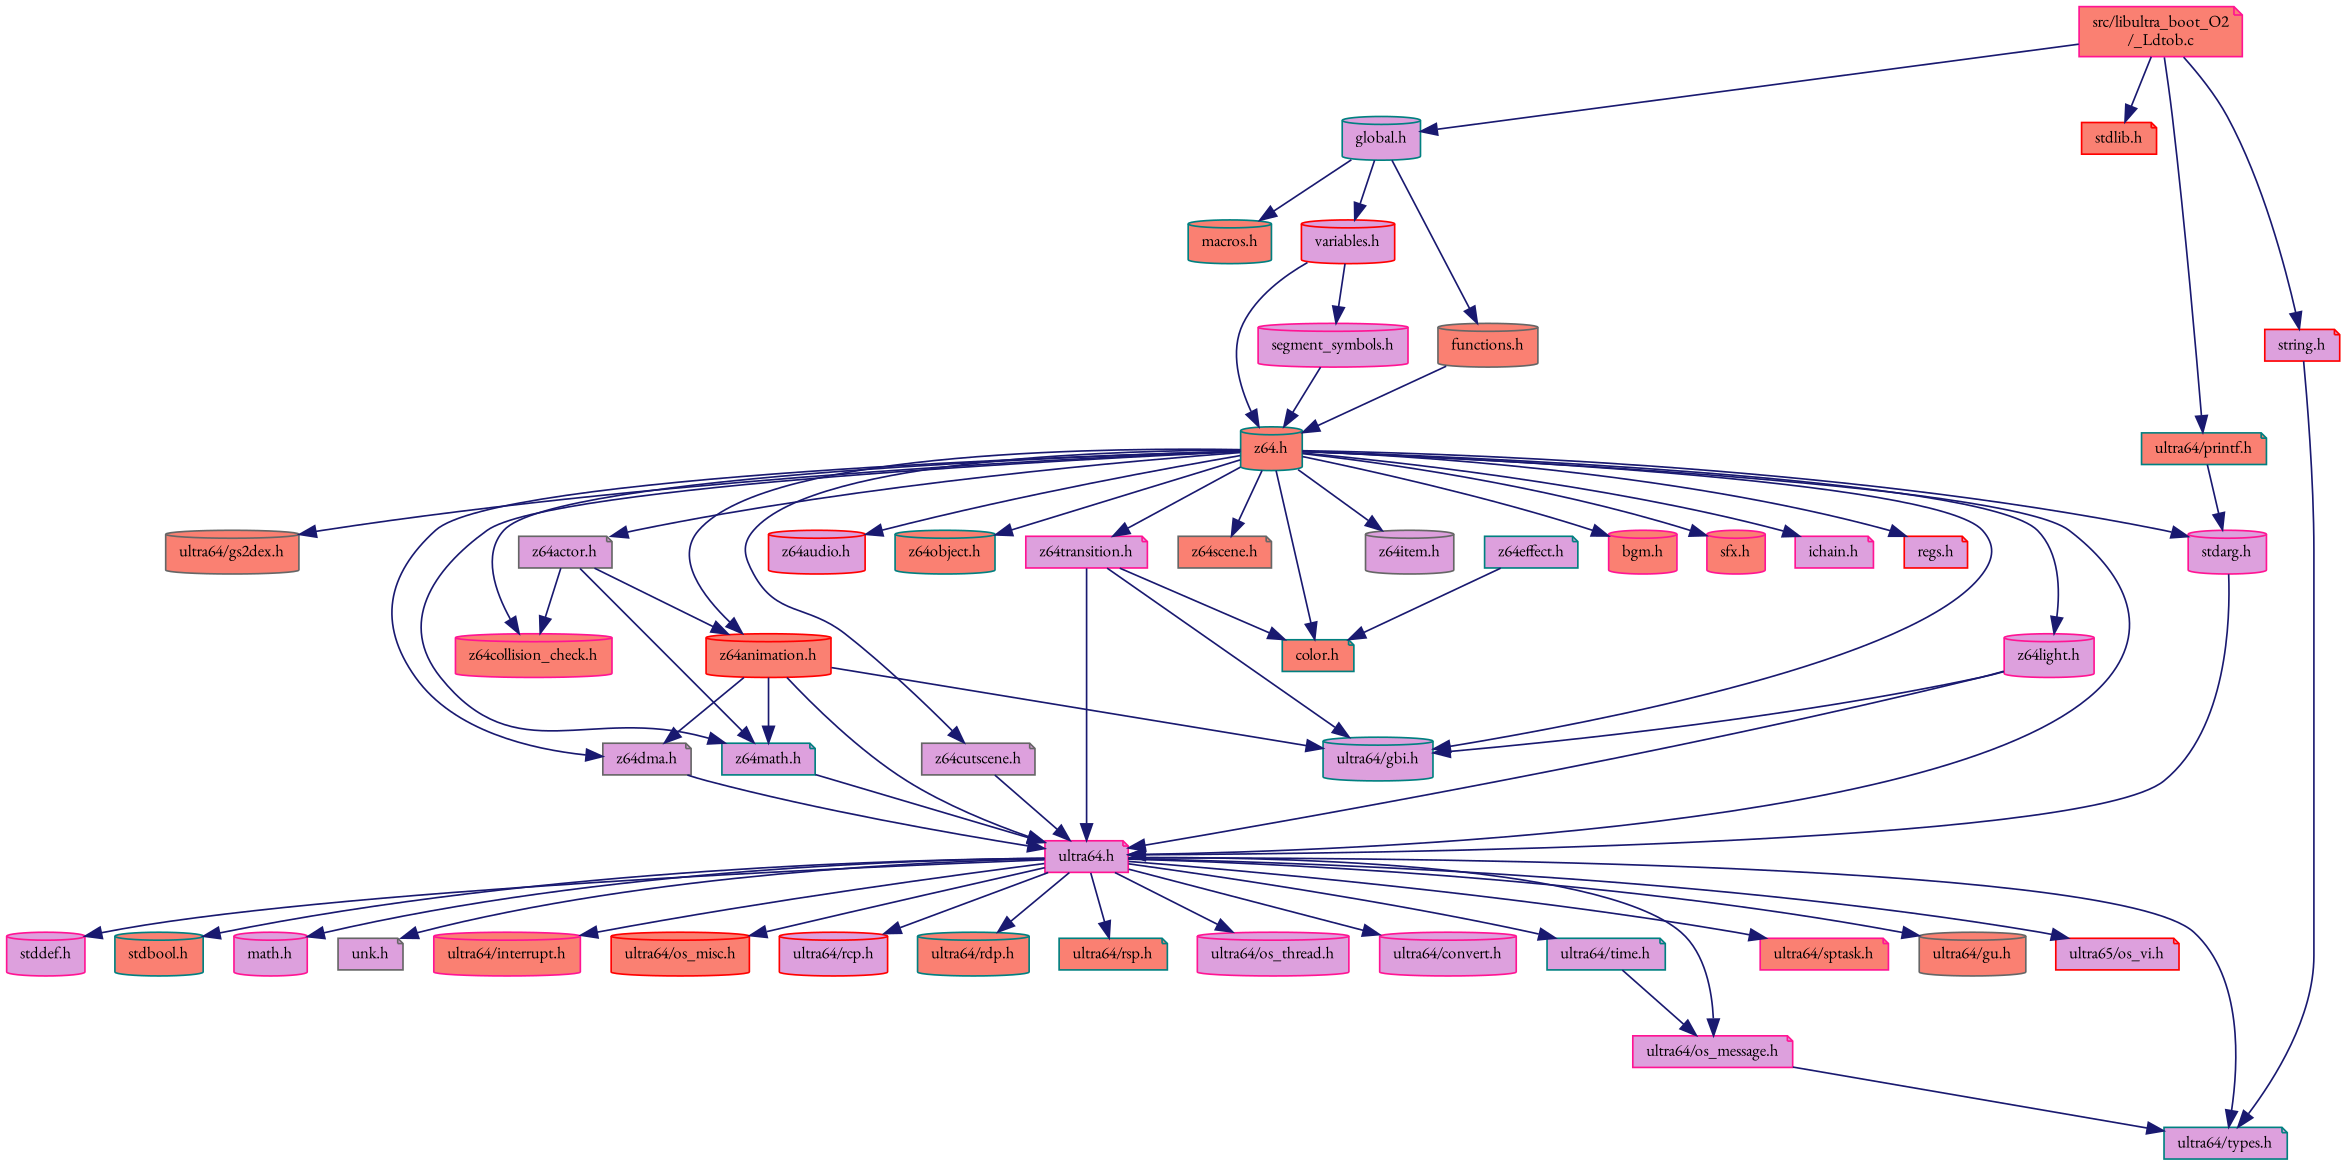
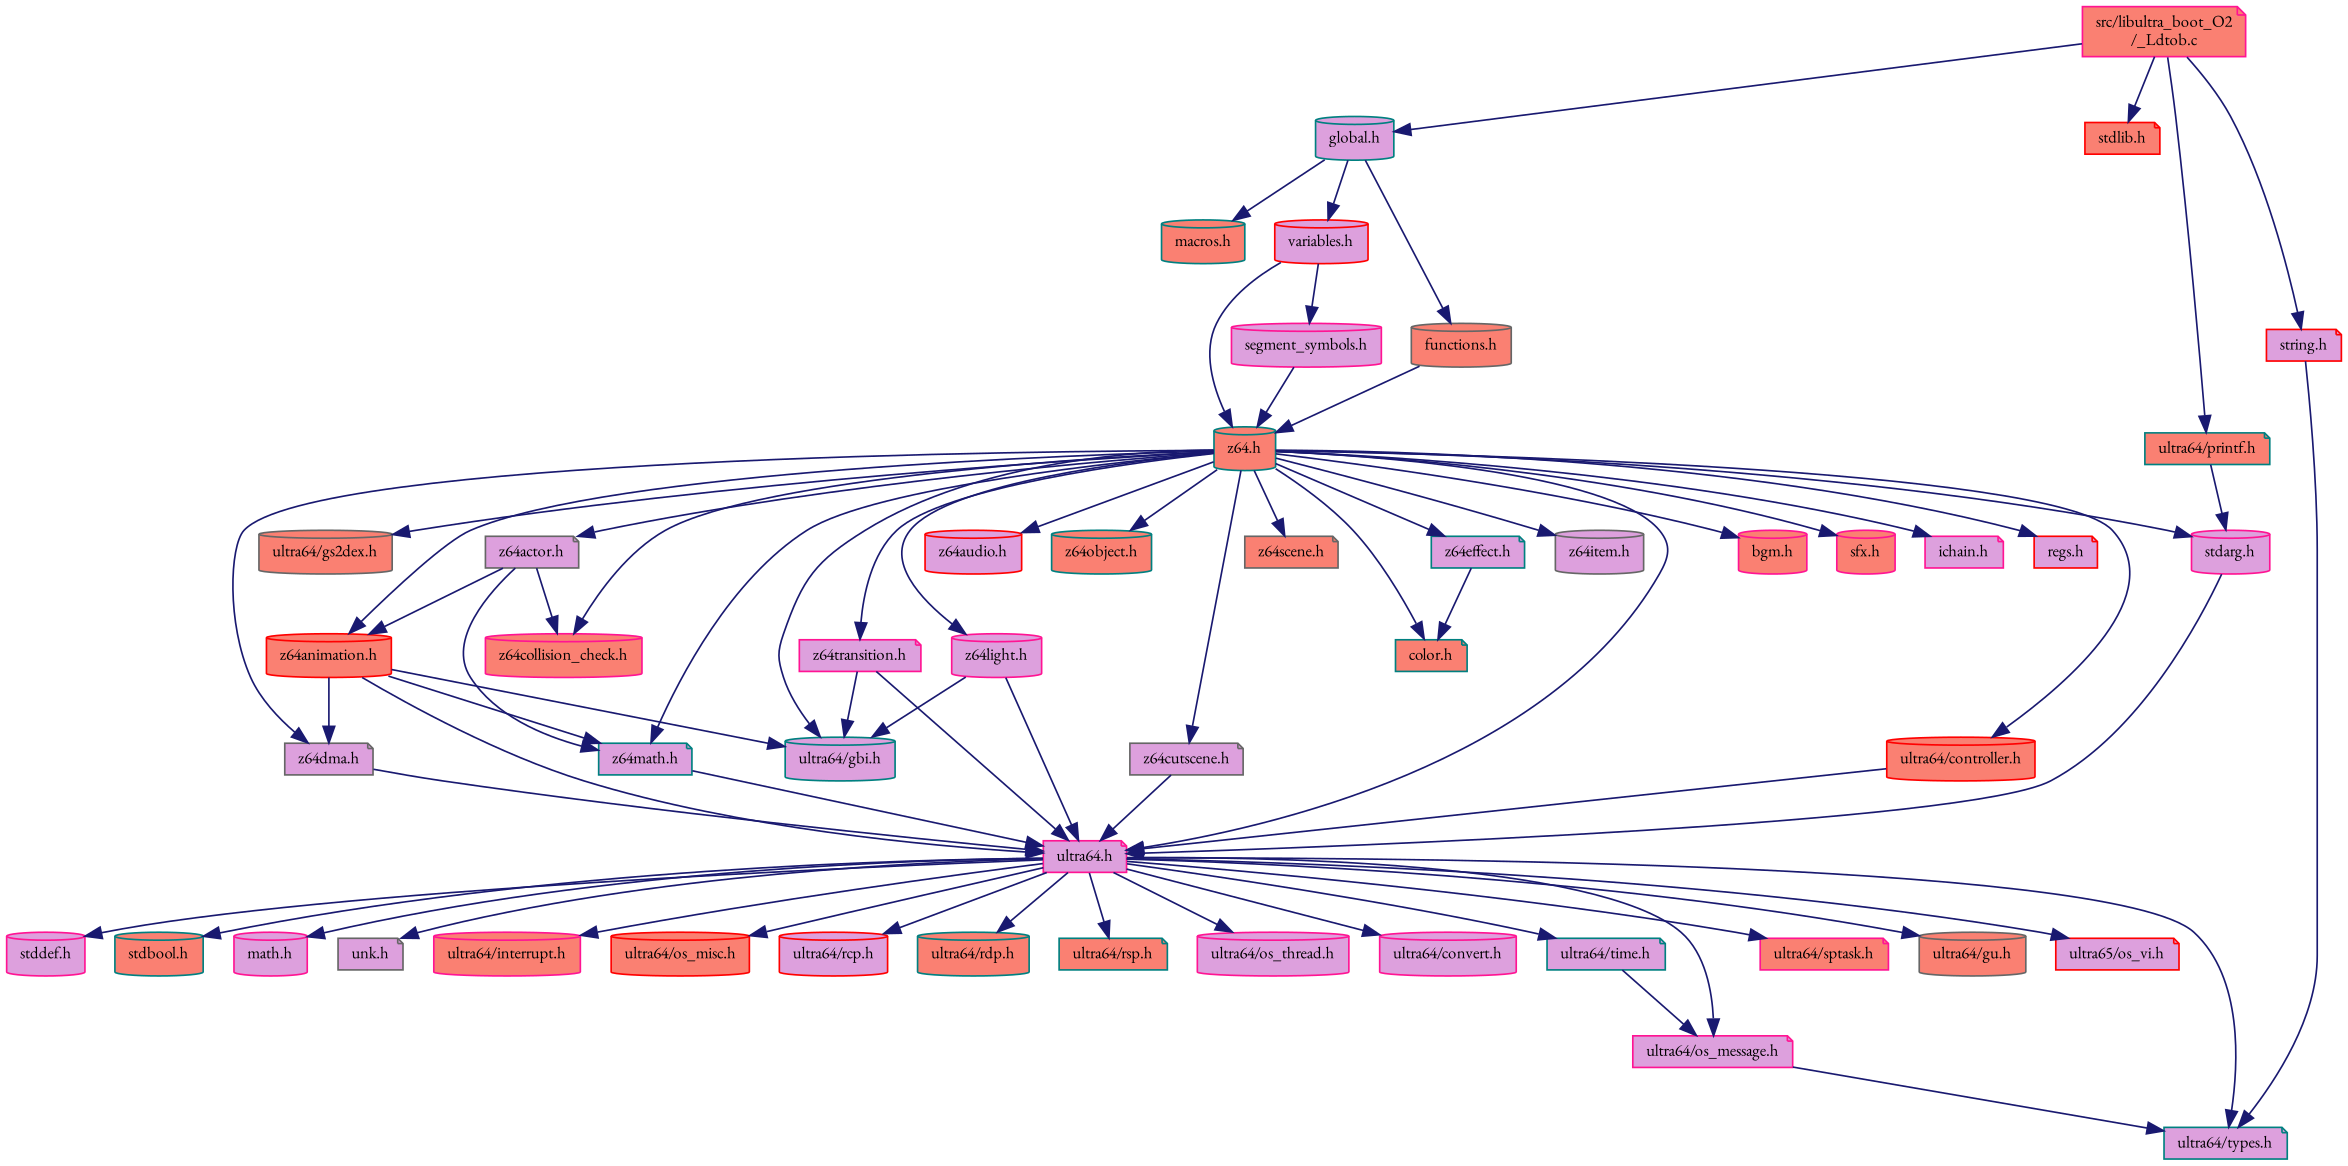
edge "z64.h" -> "z64effect.h": added
edge "z64transition.h" -> "color.h": removed
node "ultra64/controller.h": added
